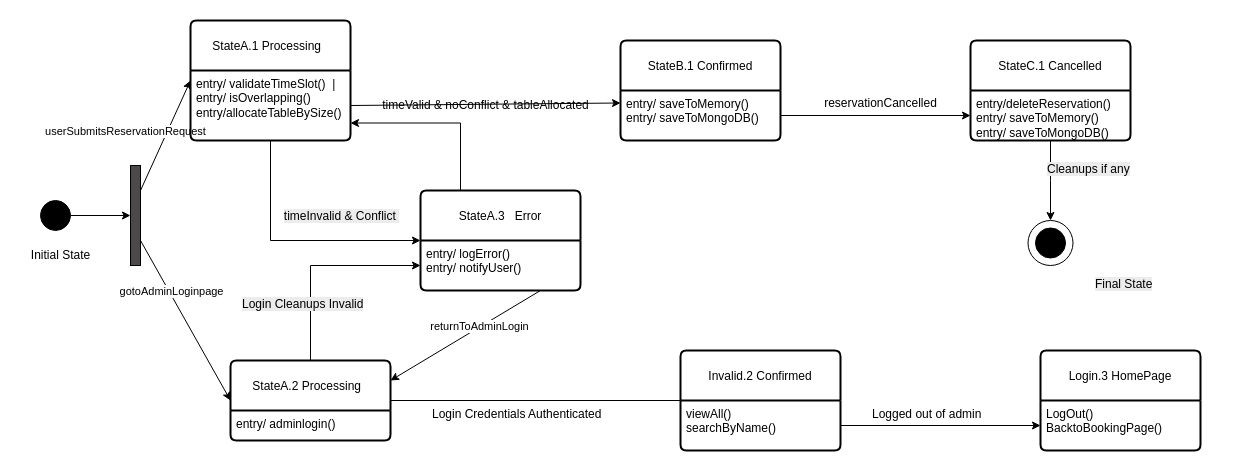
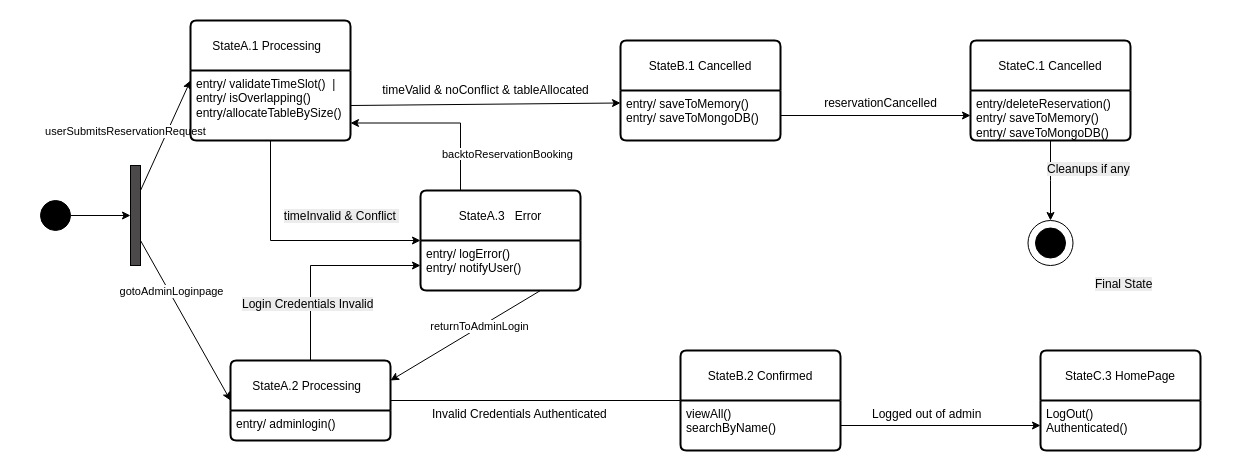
node "StateB.1 Confirmed": label "StateB.1 Confirmed" -> "StateB.1 Cancelled"
node "timeValid & noConflict & tableAllocated": moved (486, 106) -> (486, 91)
node "backtoReservationBooking": added
node "Initial State": removed
node "Login Cleanups Invalid": label "Login Cleanups Invalid" -> "Login Credentials Invalid"
node "Invalid.2 Confirmed": label "Invalid.2 Confirmed" -> "StateB.2 Confirmed"
node "Login.3 HomePage": label "Login.3 HomePage" -> "StateC.3 HomePage"
node "Login Credentials Authenticated": label "Login Credentials Authenticated" -> "Invalid Credentials Authenticated"
node "LogOut() BacktoBookingPage()": label "LogOut() BacktoBookingPage()" -> "LogOut() Authenticated()"
